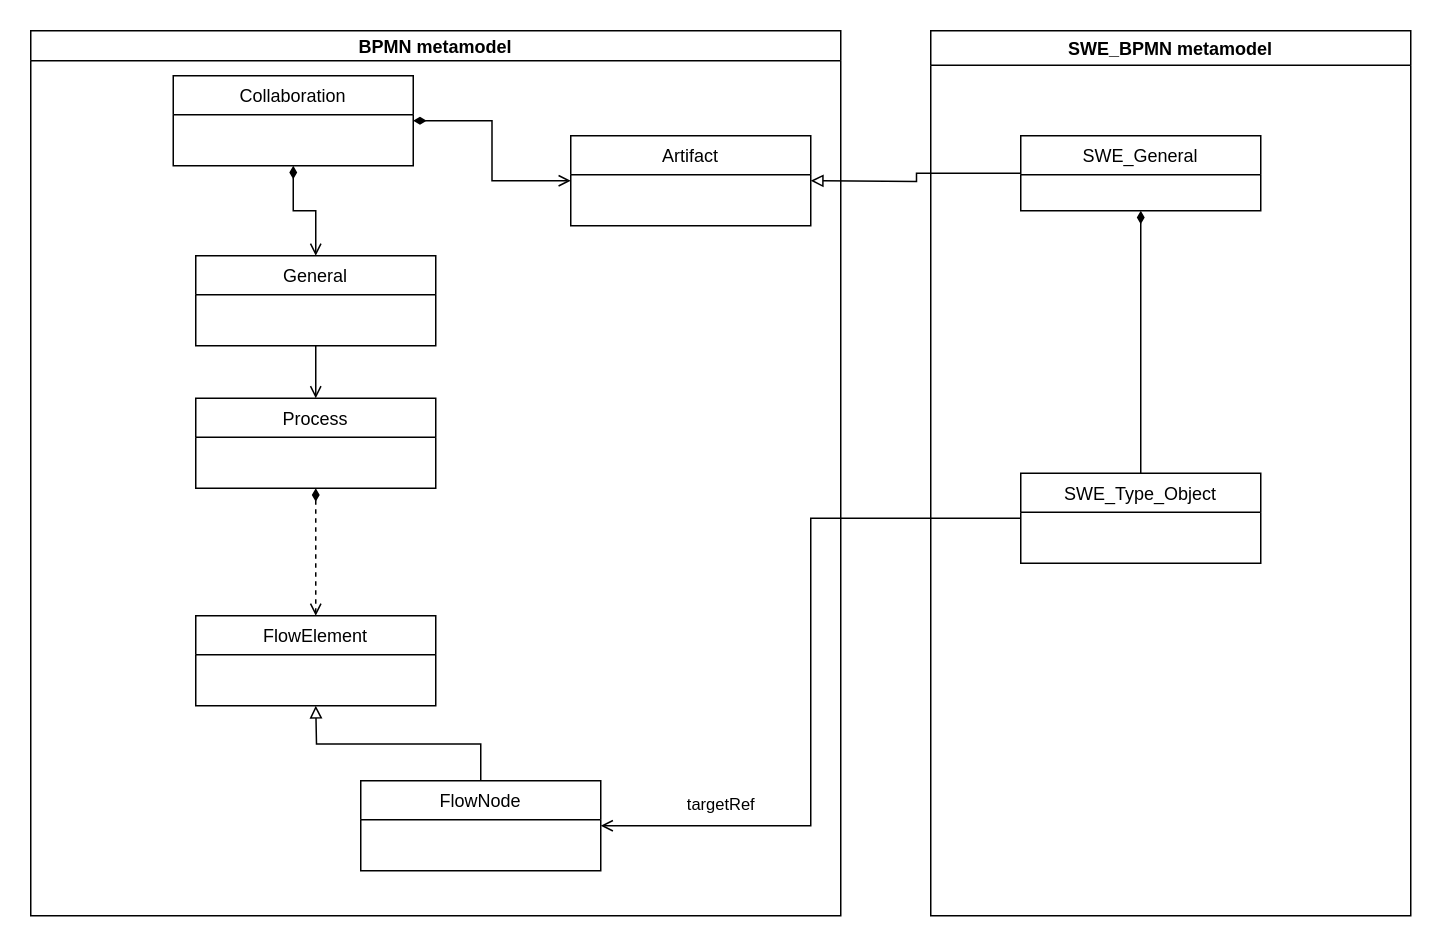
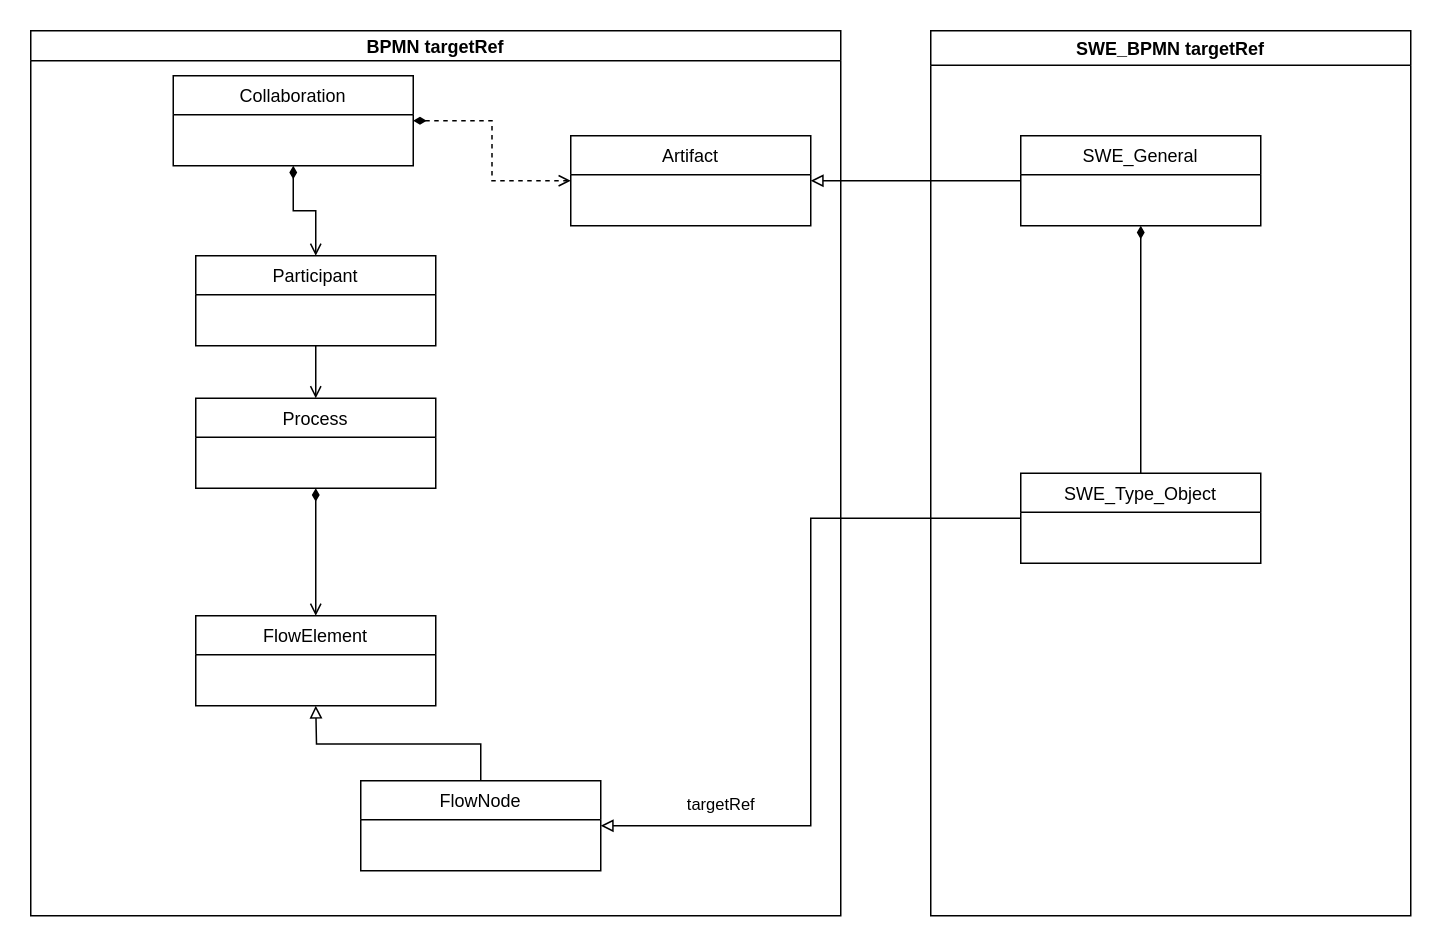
node "BPMN metamodel": label "BPMN metamodel" -> "BPMN targetRef"
node "SWE_BPMN metamodel": label "SWE_BPMN metamodel" -> "SWE_BPMN targetRef"
edge "Collaboration" -- "Artifact": style solid -> dashed
node "SWE_General": size 240x75 -> 240x90
node "General": label "General" -> "Participant"
edge "Process" -- "FlowElement": style dashed -> solid
edge "SWE_Type_Object" -> "FlowNode": arrowhead open -> block
